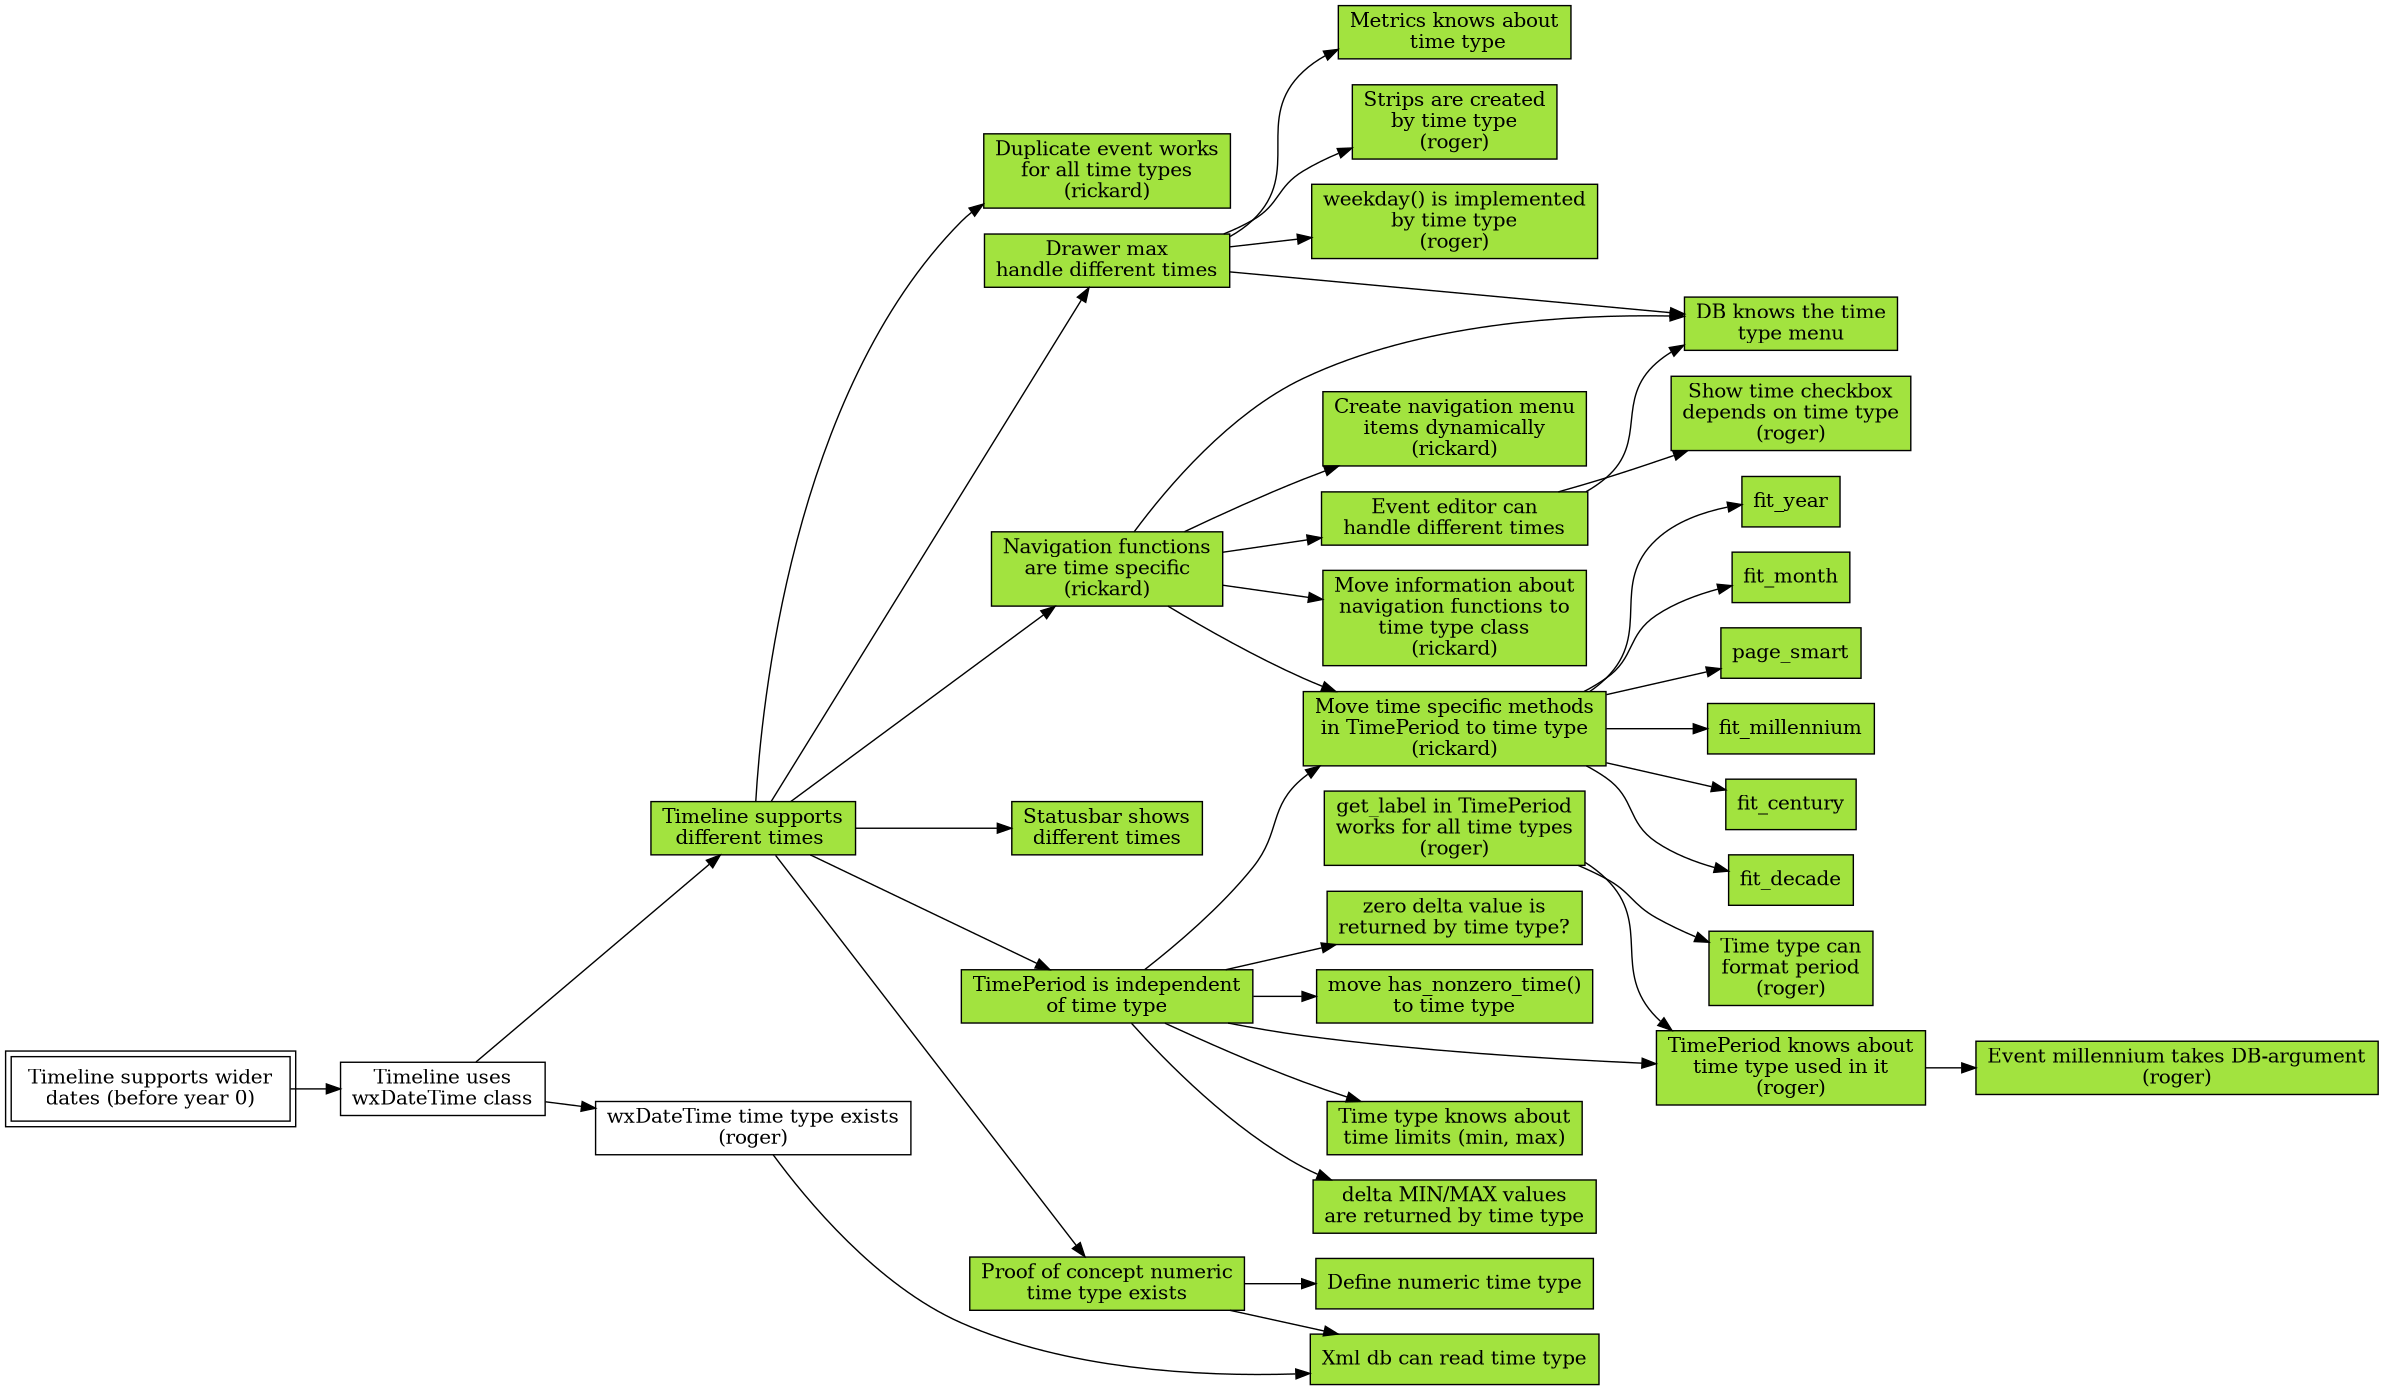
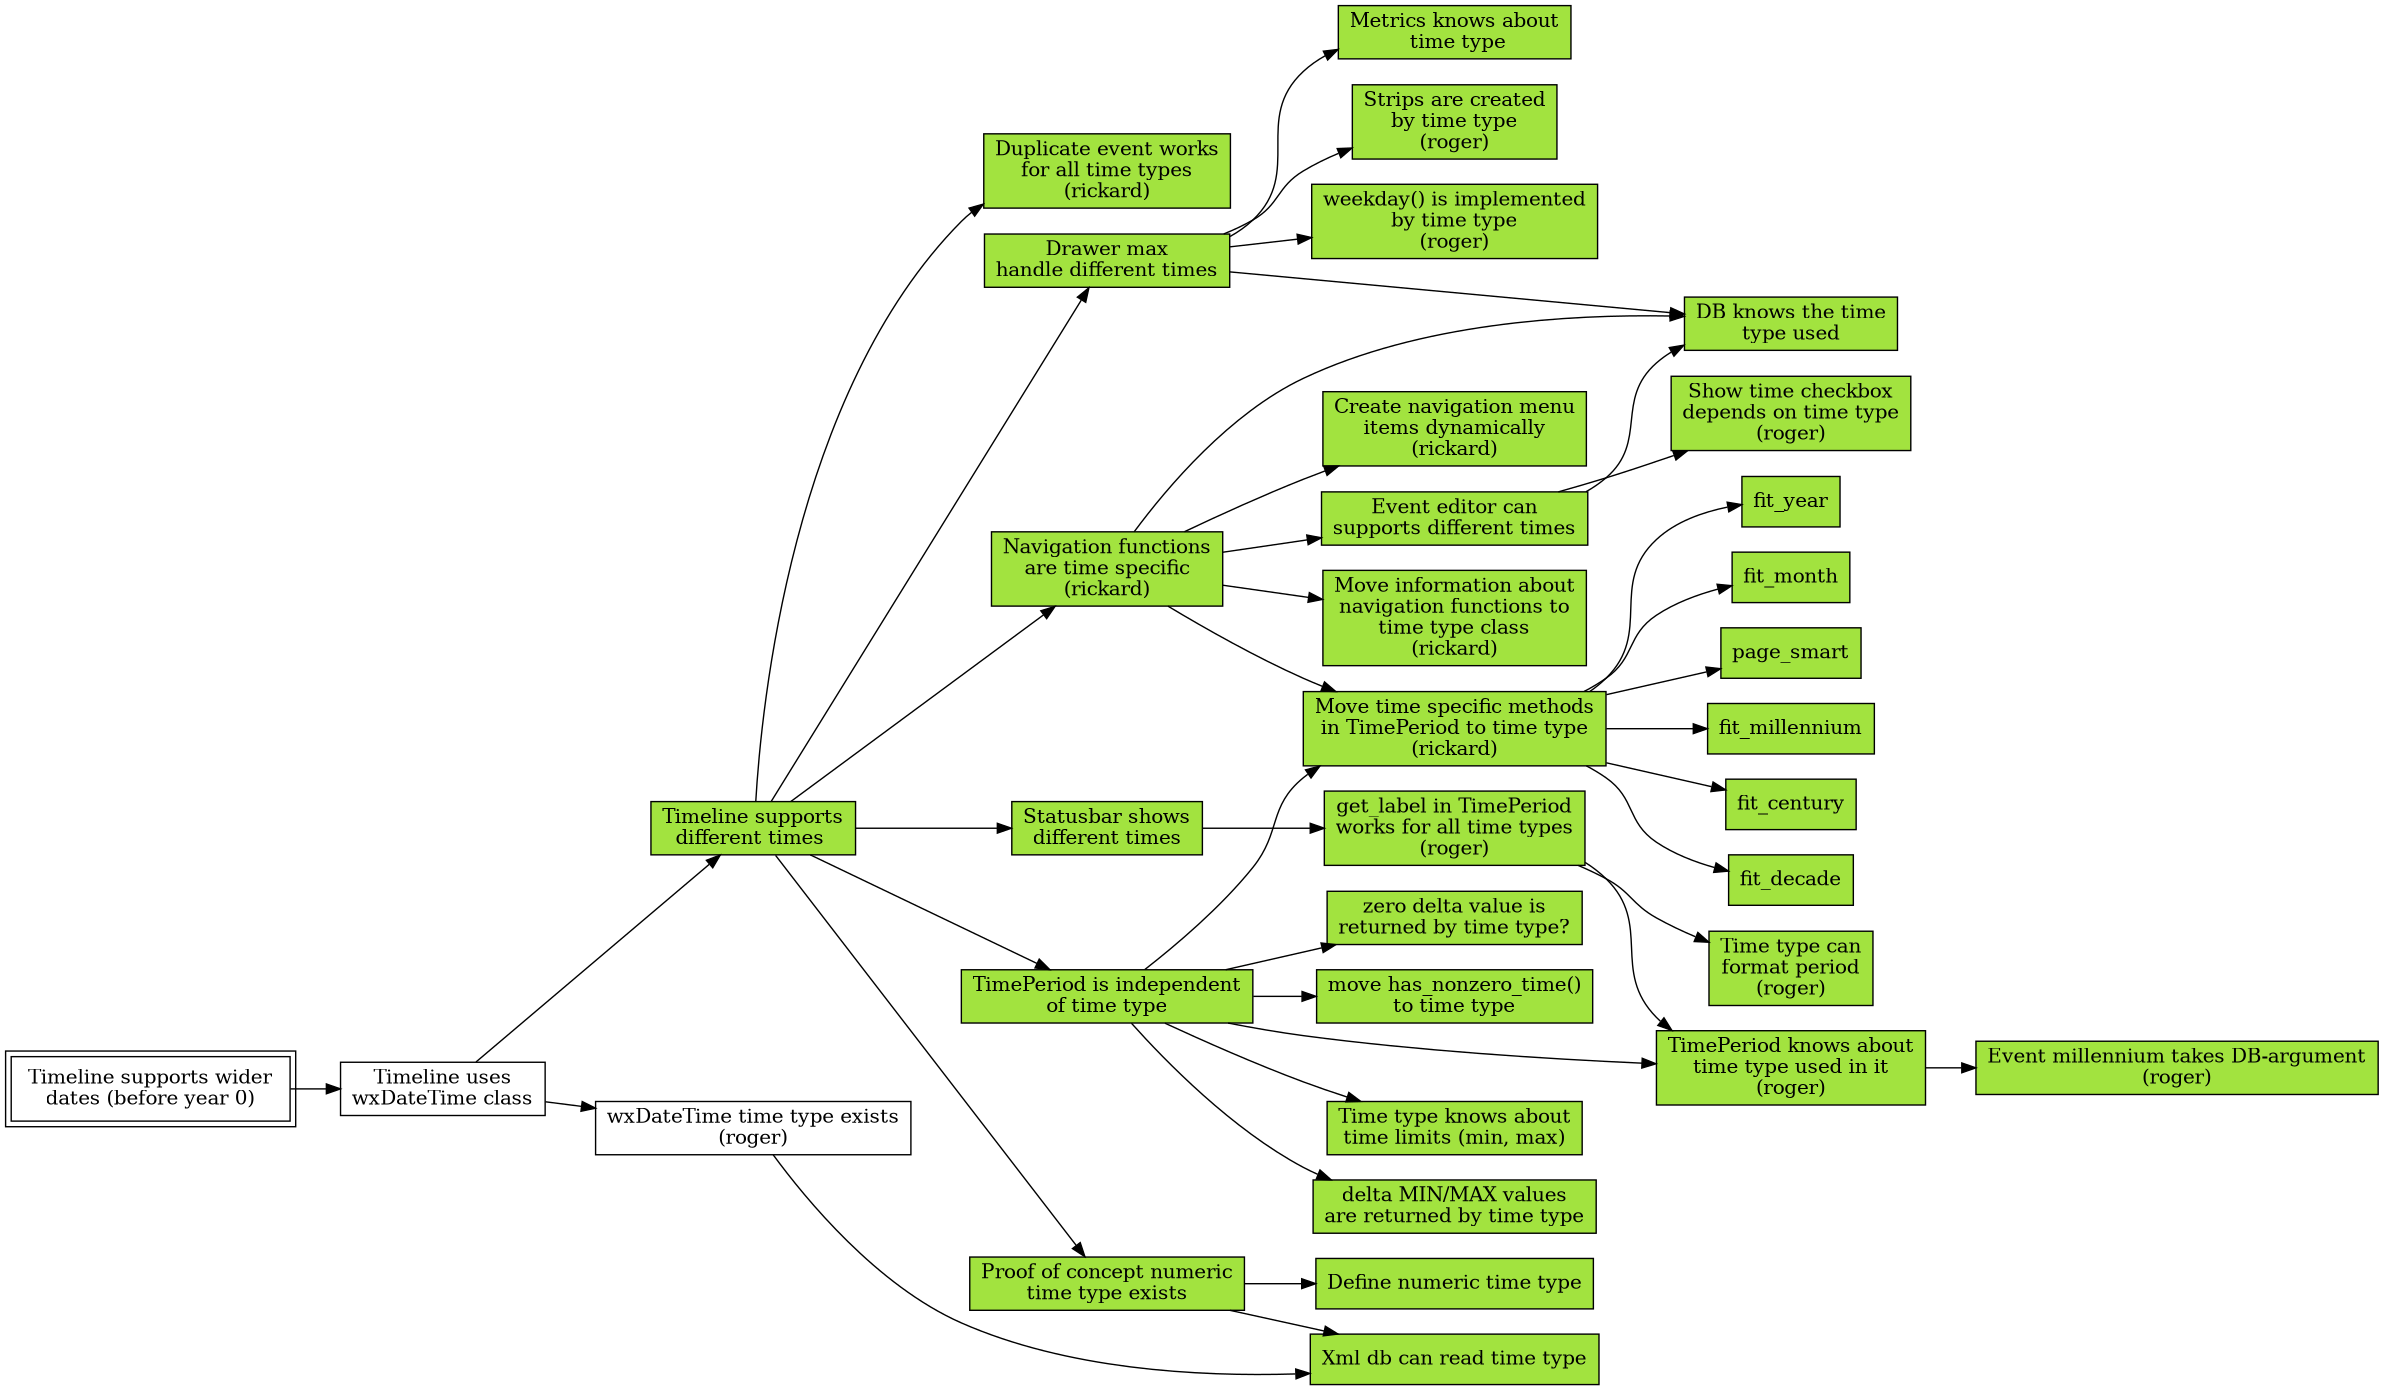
node "DB knows the time type menu": label "DB knows the time type menu" -> "DB knows the time type used"
node "Event editor can handle different times": label "Event editor can handle different times" -> "Event editor can supports different times"
edge "Statusbar shows different times" -> "get_label in TimePeriod works for all time types (roger)": added
